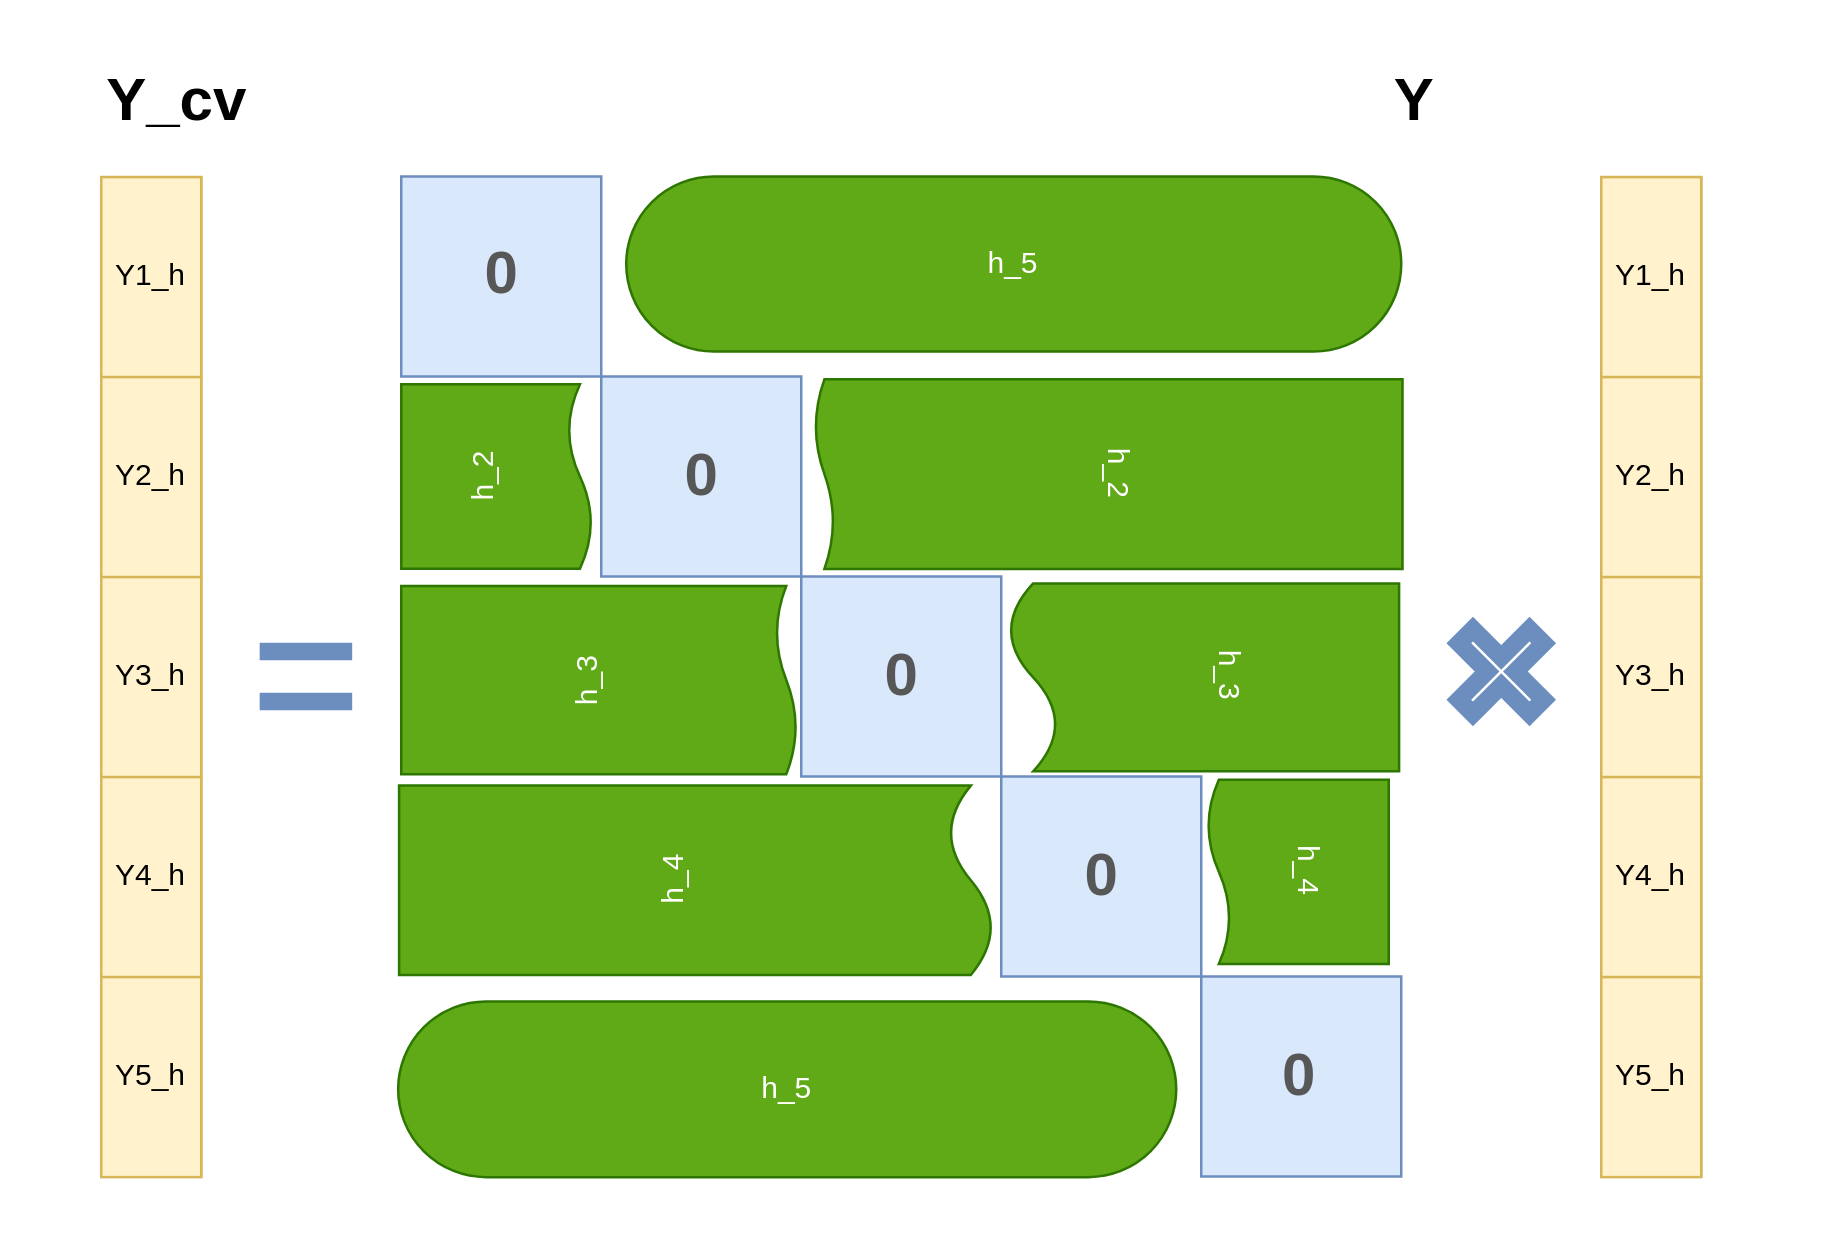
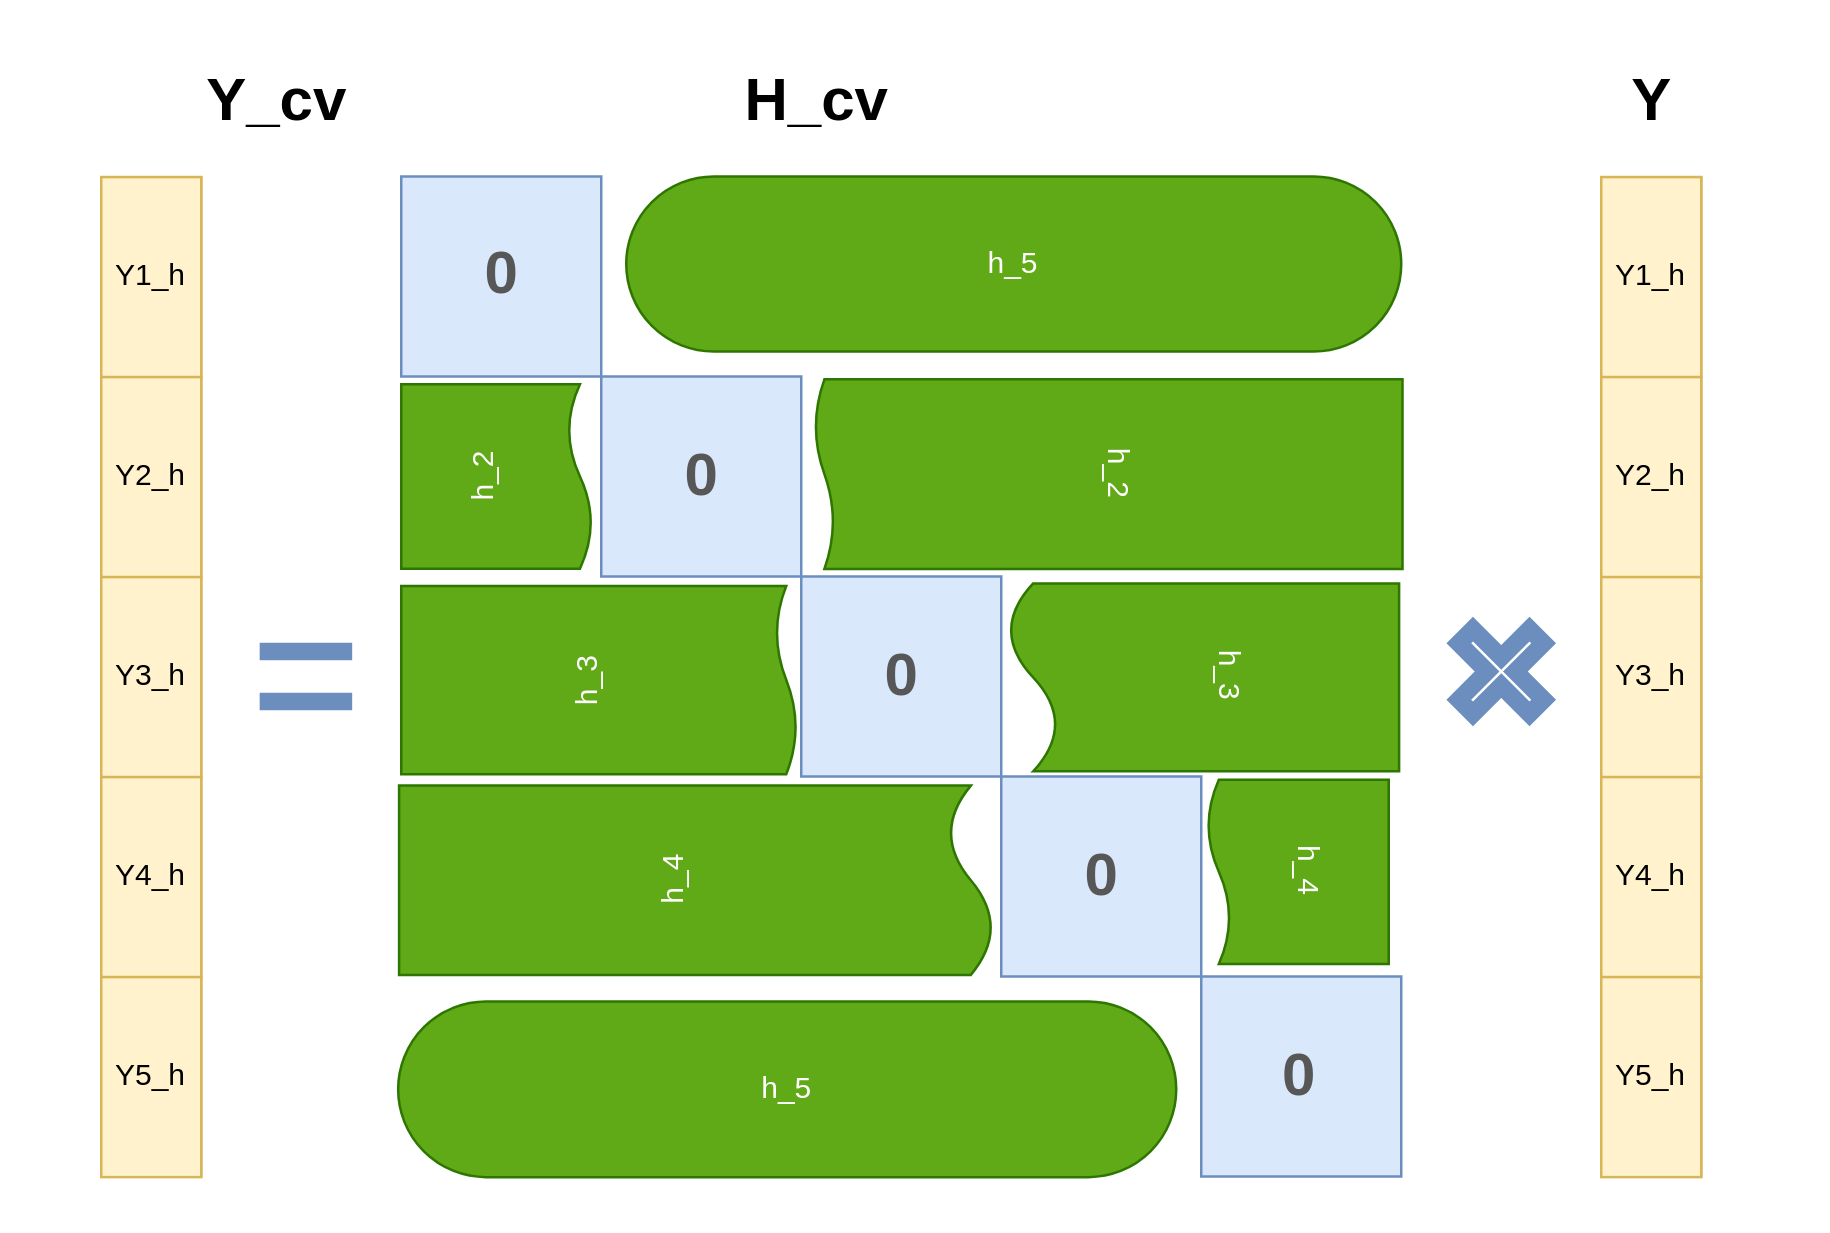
node "Y": moved (1414, 101) -> (1651, 101)
node "Y_cv": moved (176, 102) -> (276, 102)
node "H_cv": added
